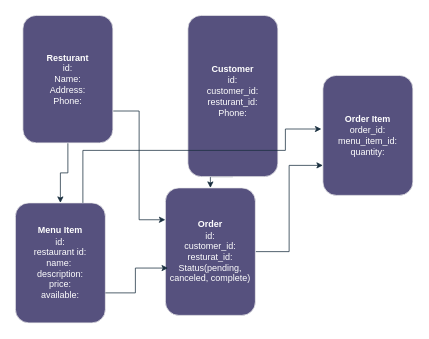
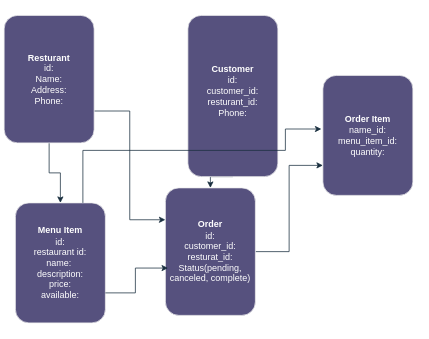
node "Resturant id: Name: Address: Phone:": moved (68, 79) -> (49, 79)
node "Order Item order_id: menu_item_id: quantity:": label "Order Item order_id: menu_item_id: quantity:" -> "Order Item name_id: menu_item_id: quantity:"
